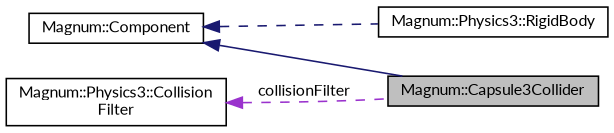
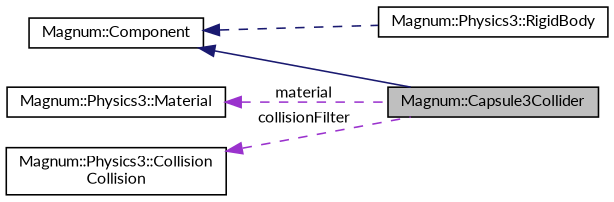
node "Magnum::Physics3::Material": added
node "Magnum::Physics3::Collision Filter": label "Magnum::Physics3::Collision Filter" -> "Magnum::Physics3::Collision Collision"
